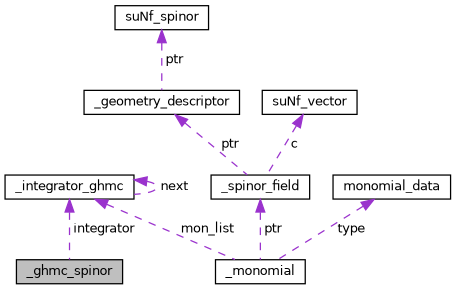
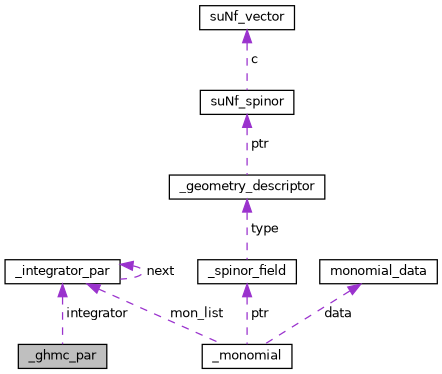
edge "_spinor_field" -> "_geometry_descriptor": label " ptr" -> " type"
edge "_spinor_field" -> "suNf_vector": now "suNf_spinor" -> "suNf_vector"
node "_integrator_ghmc": label "_integrator_ghmc" -> "_integrator_par"
edge "_monomial" -> "monomial_data": label " type" -> " data"
node "_ghmc_spinor": label "_ghmc_spinor" -> "_ghmc_par"
